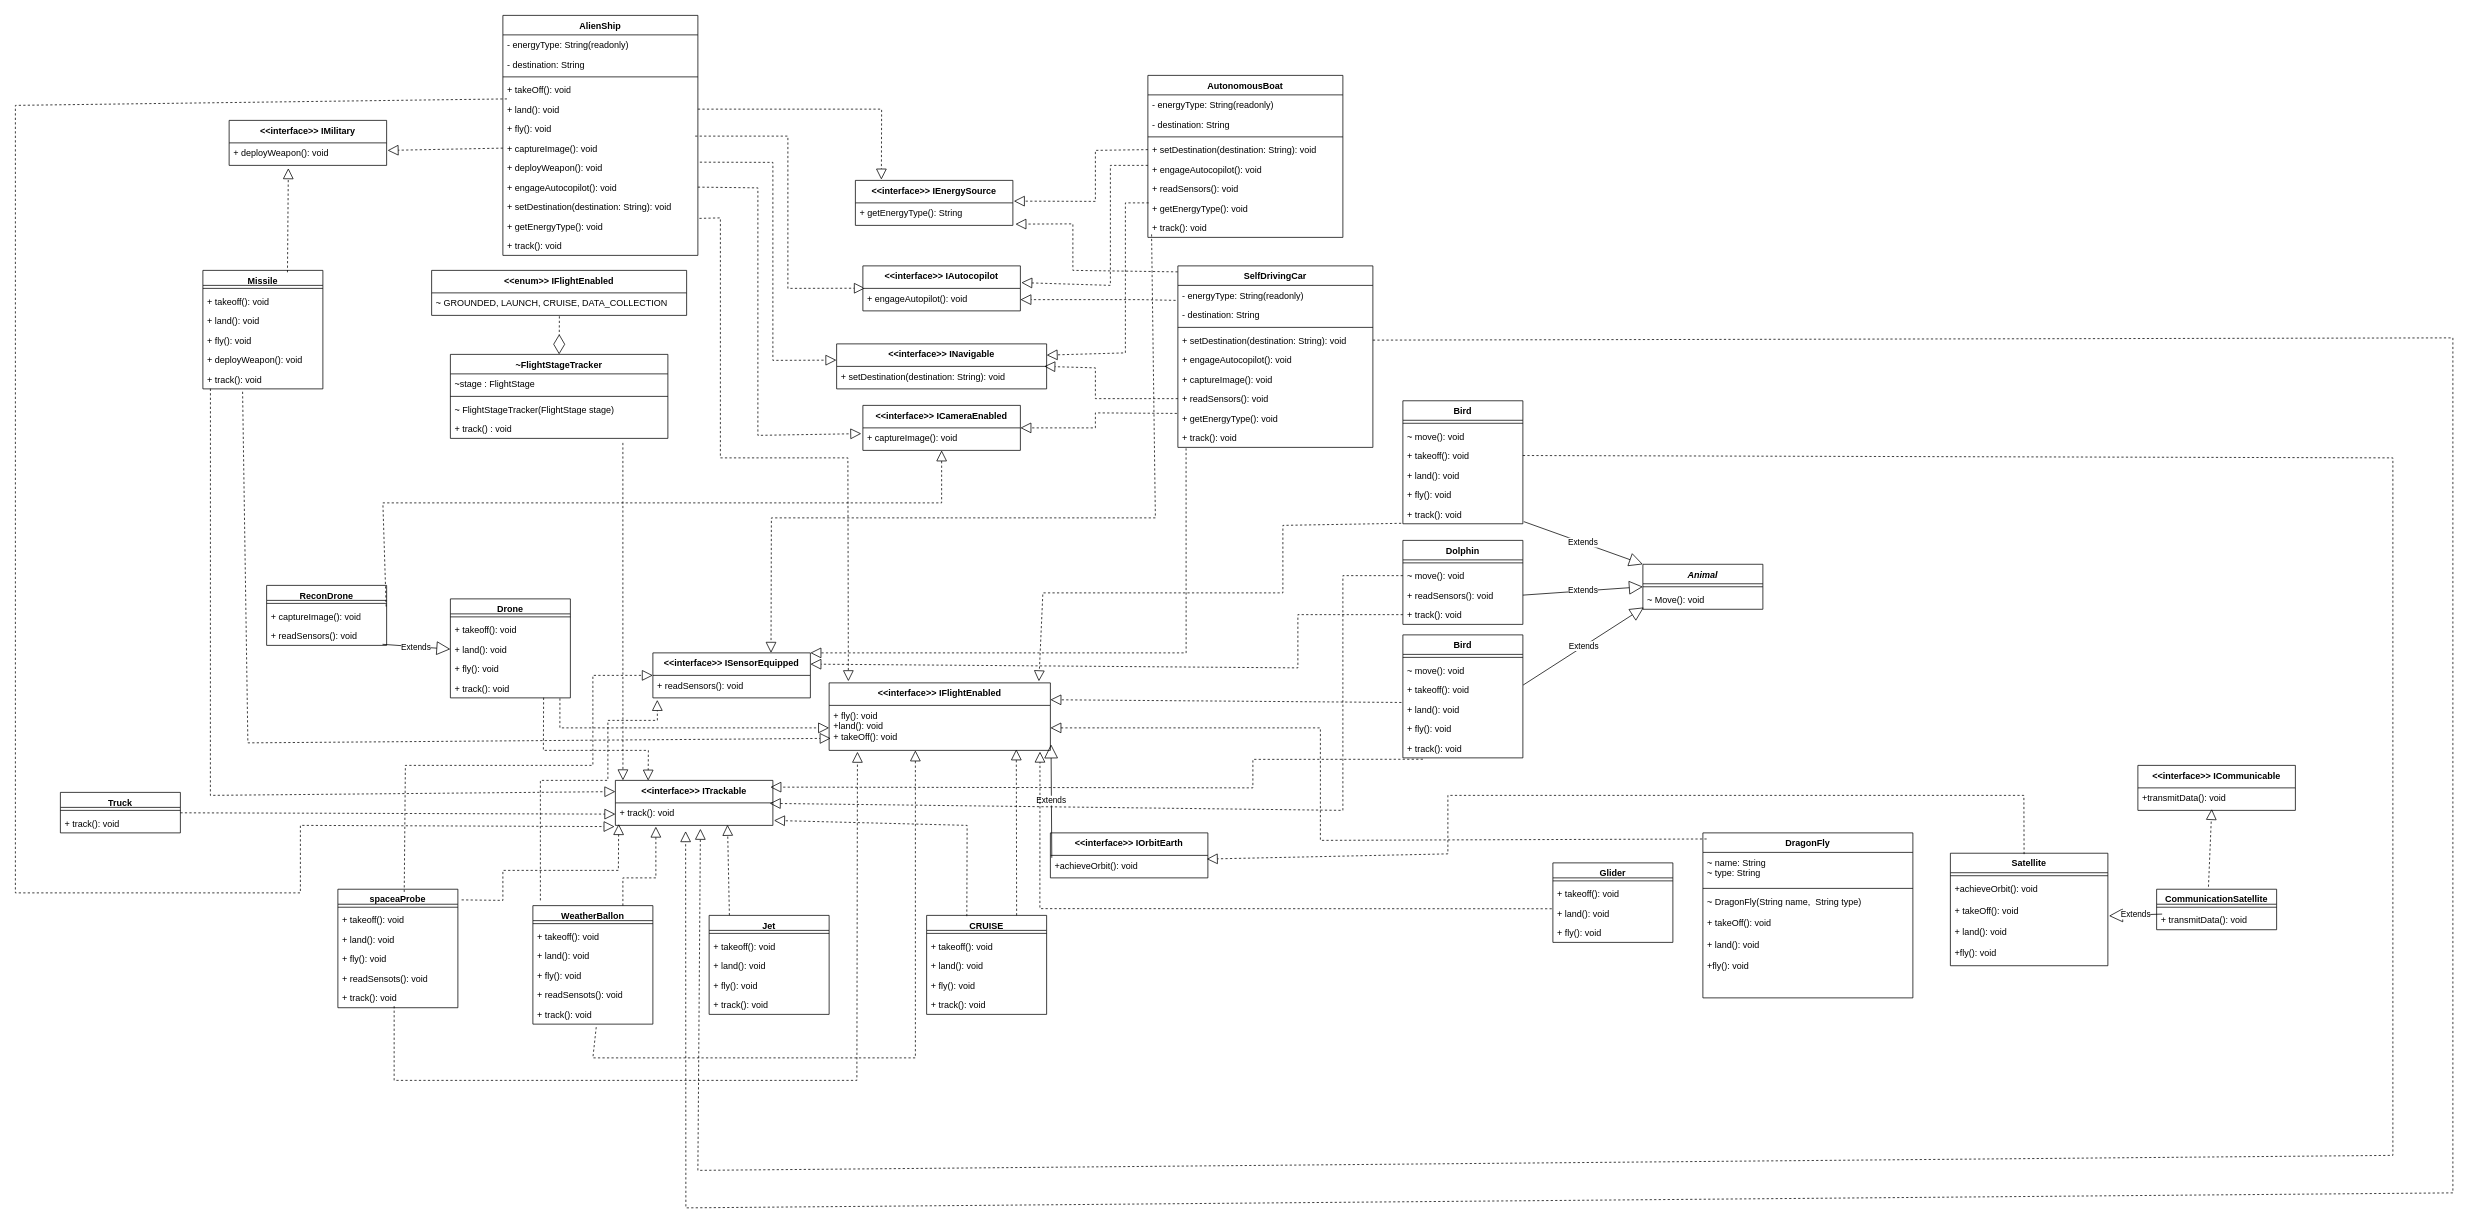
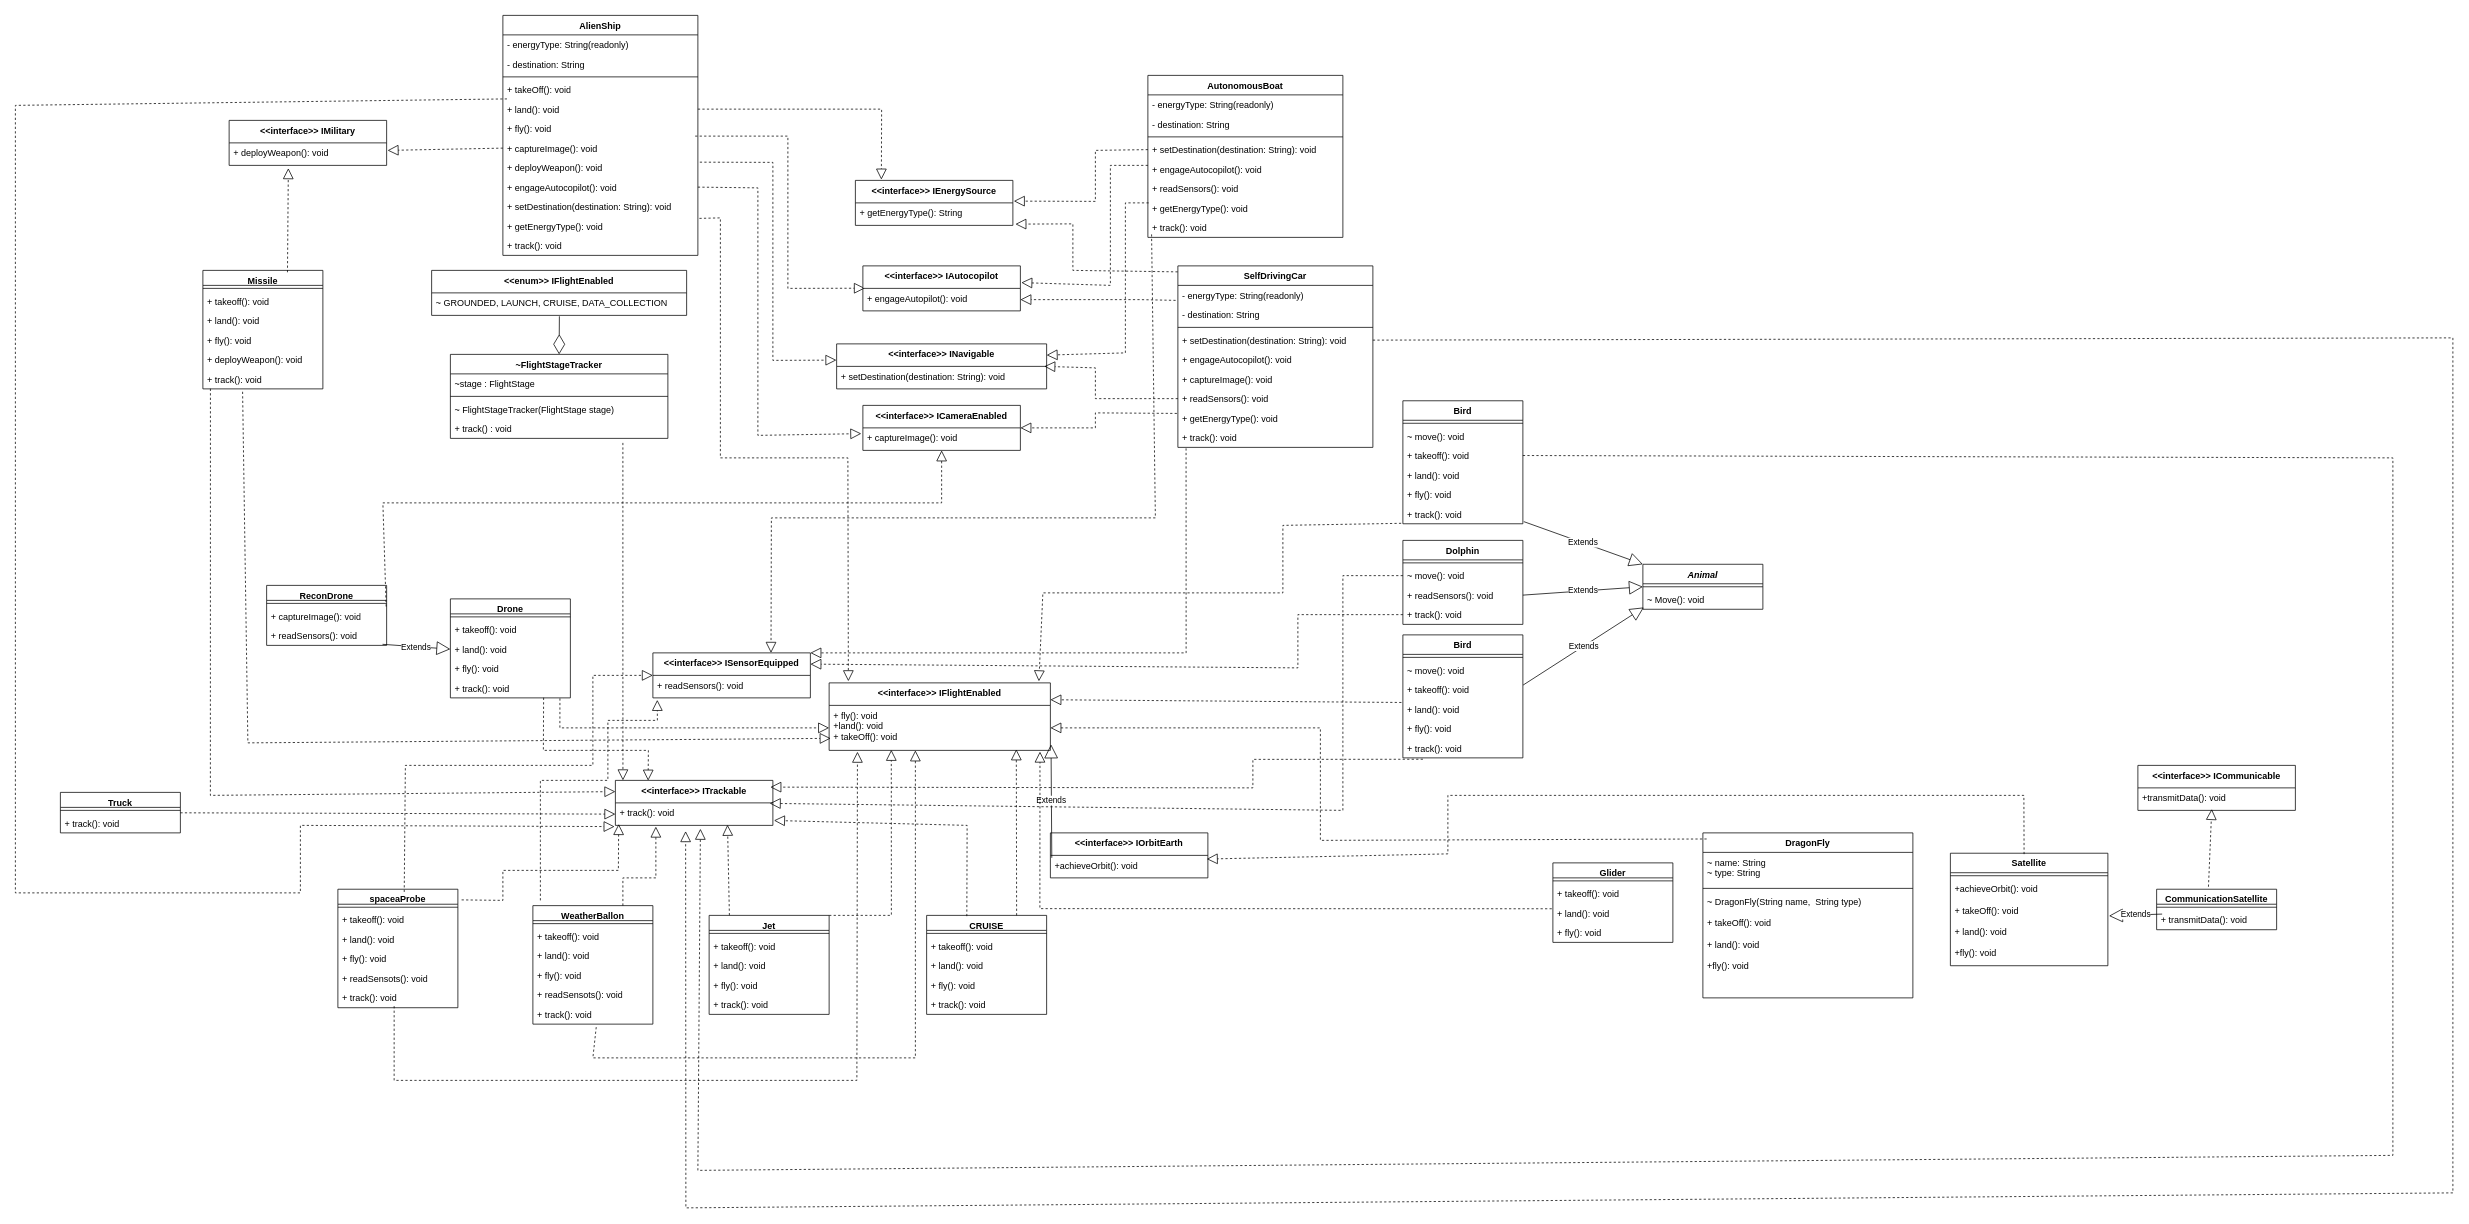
edge "~ GROUNDED, LAUNCH, CRUISE, DATA_COLLECTION" -> "~FlightStageTracker": style dashed -> solid
edge "Jet" -> "+ fly(): void +land(): void + takeOff(): void": added
